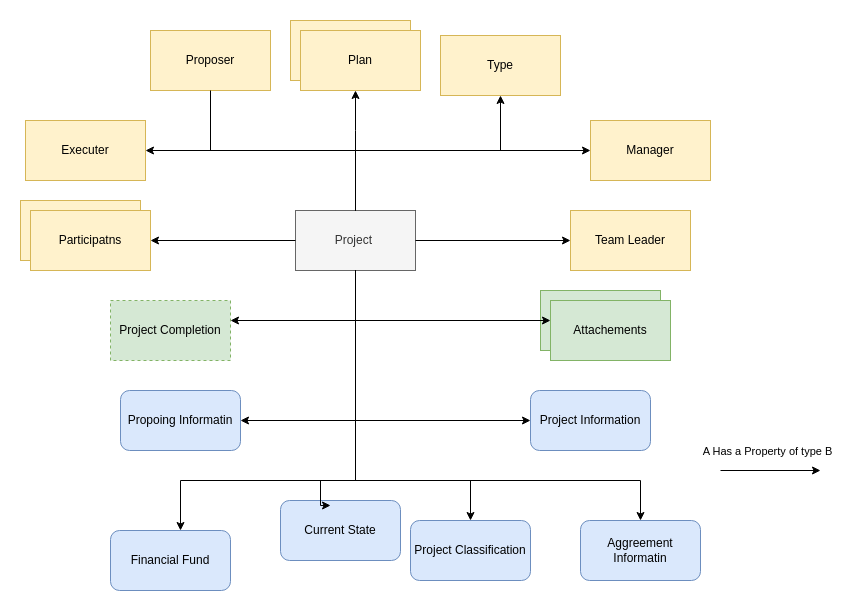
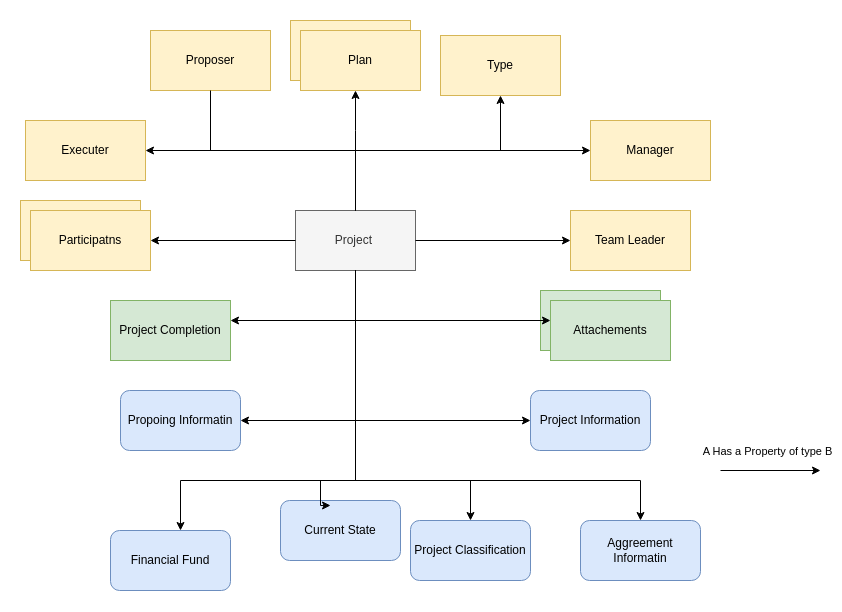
node "Project Completion": style dashed -> solid
